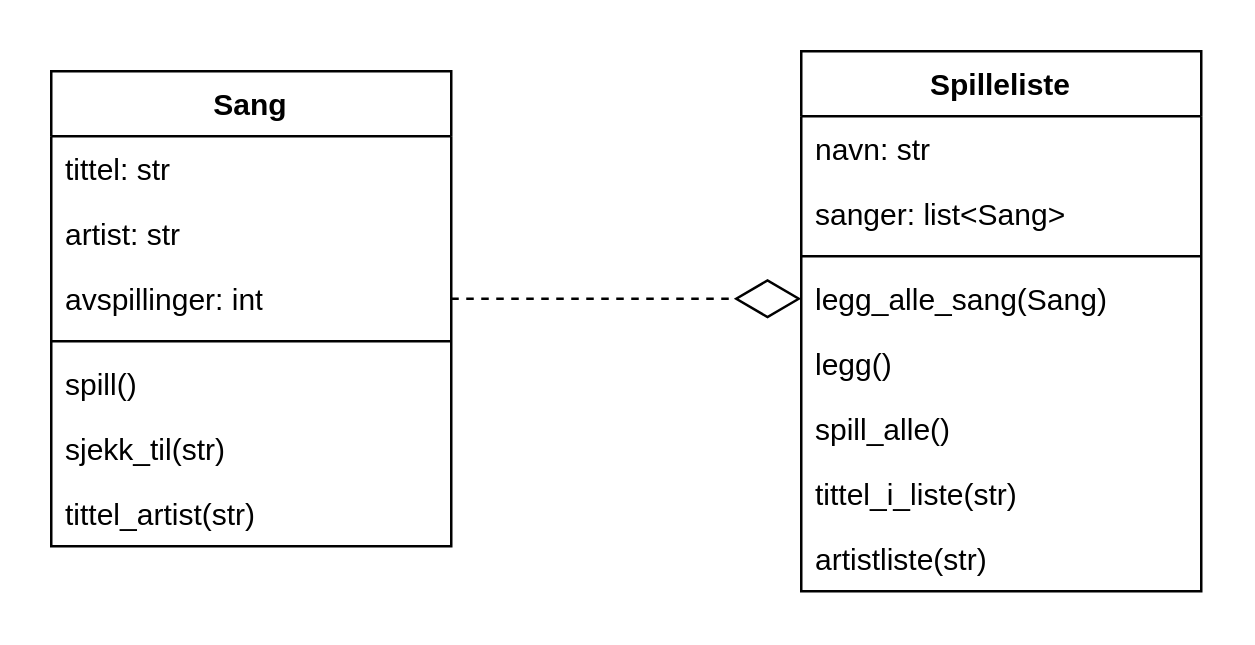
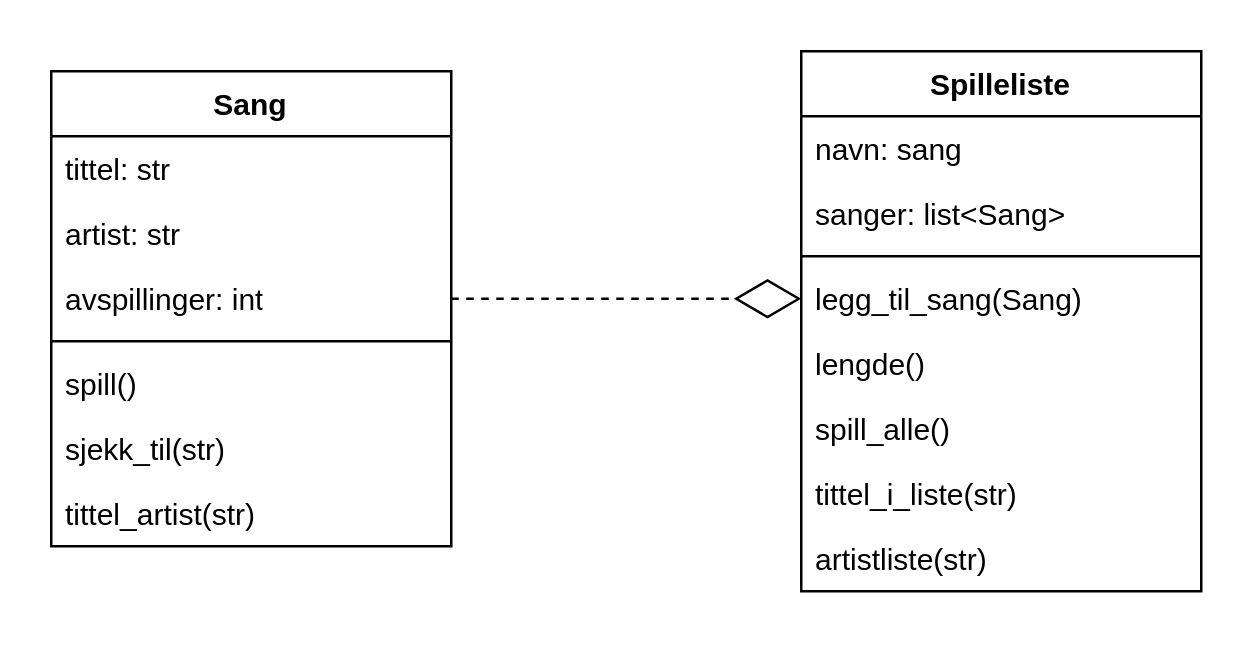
node "navn: str": label "navn: str" -> "navn: sang"
node "legg_alle_sang(Sang)": label "legg_alle_sang(Sang)" -> "legg_til_sang(Sang)"
node "legg()": label "legg()" -> "lengde()"
